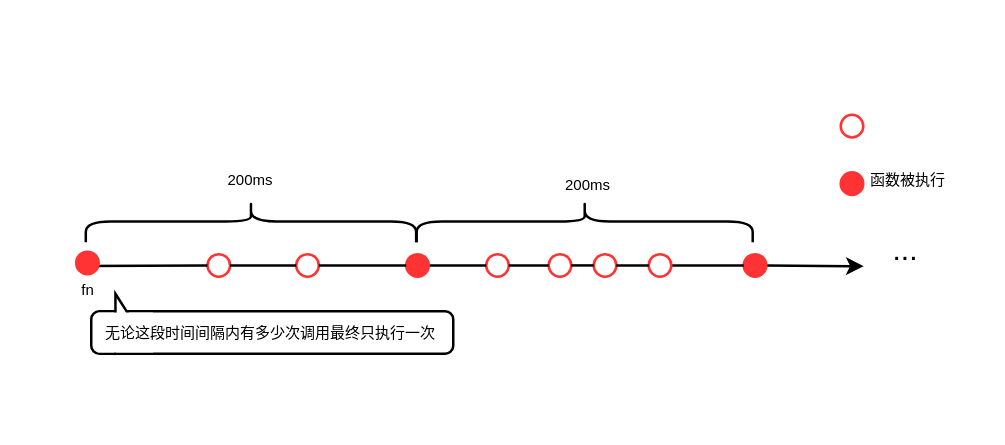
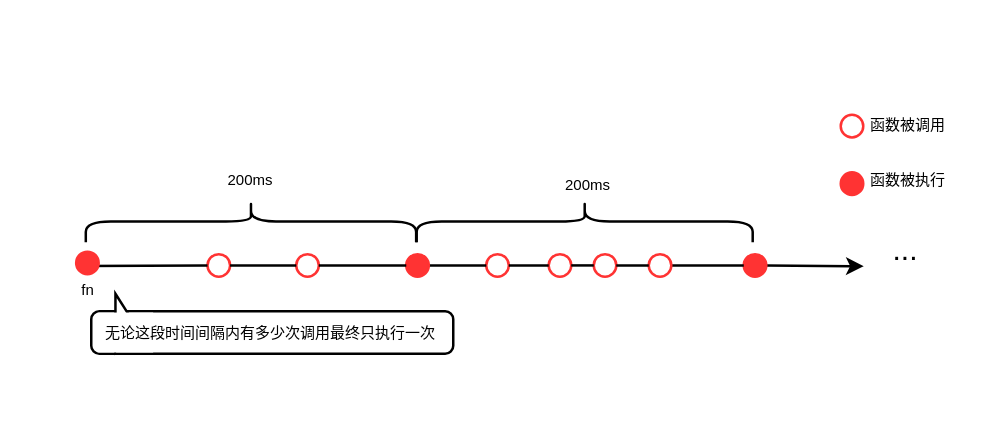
node "函数被调用": added
